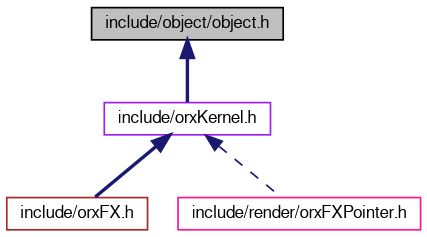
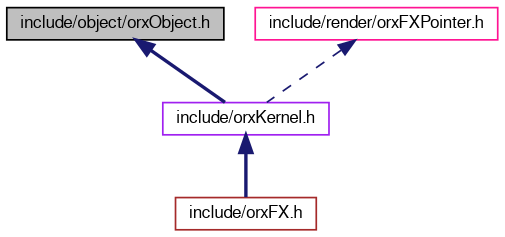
node "include/object/object.h": label "include/object/object.h" -> "include/object/orxObject.h"
edge "include/render/orxFXPointer.h" -> "include/orxKernel.h": reversed
